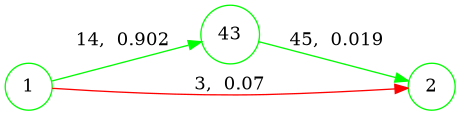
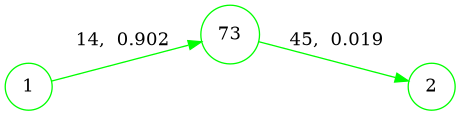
node "43": label "43" -> "73"
edge "1" -> "2": removed, label "3,  0.07"
